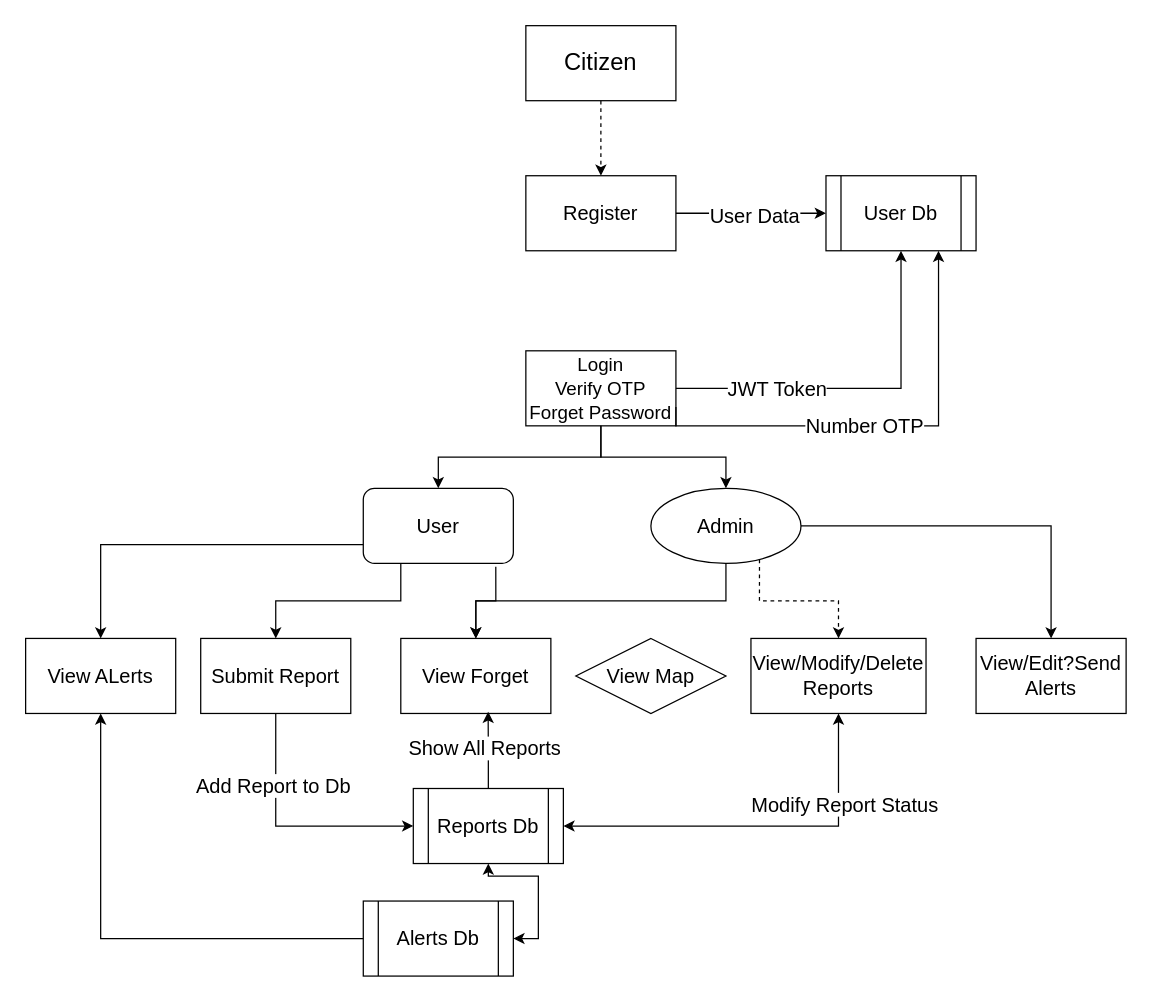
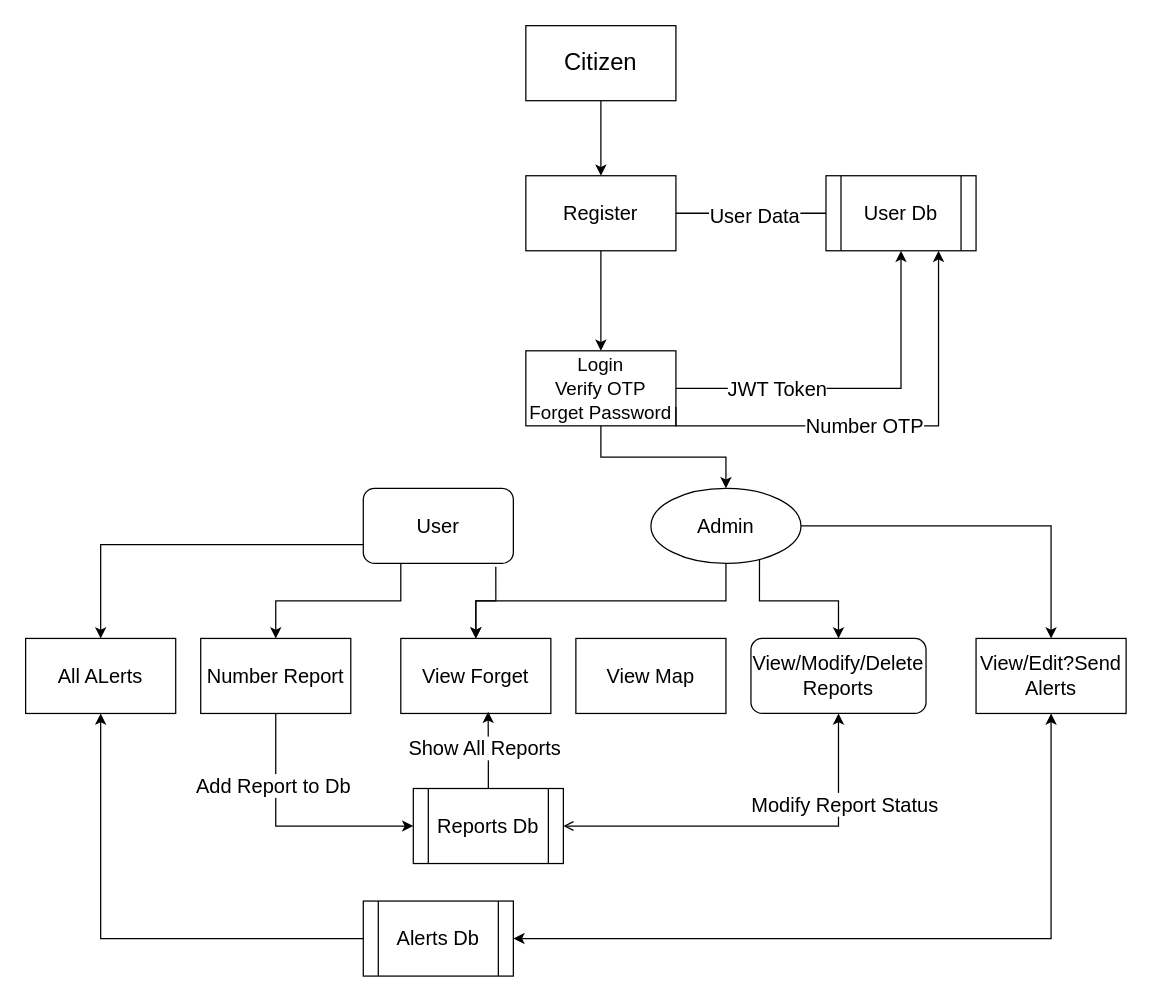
edge "Citizen" -> "Register": style dashed -> solid
edge "Register" -> "User Db": arrowhead classic -> none
edge "Register" -> "Login Verify OTP Forget Password": added
edge "Login Verify OTP Forget Password" -> "User": removed
edge "Admin" -> "View/Modify/Delete Reports": style dashed -> solid
node "View ALerts": label "View ALerts" -> "All ALerts"
node "Submit Report": label "Submit Report" -> "Number Report"
node "View Map": shape diamond -> rectangle
node "View/Modify/Delete Reports": shape rectangle -> rounded rectangle
edge "View/Modify/Delete Reports" -- "Reports Db": arrowhead classic -> open
edge "Reports Db" -- "Alerts Db": now "View/Edit?Send Alerts" -- "Alerts Db"
